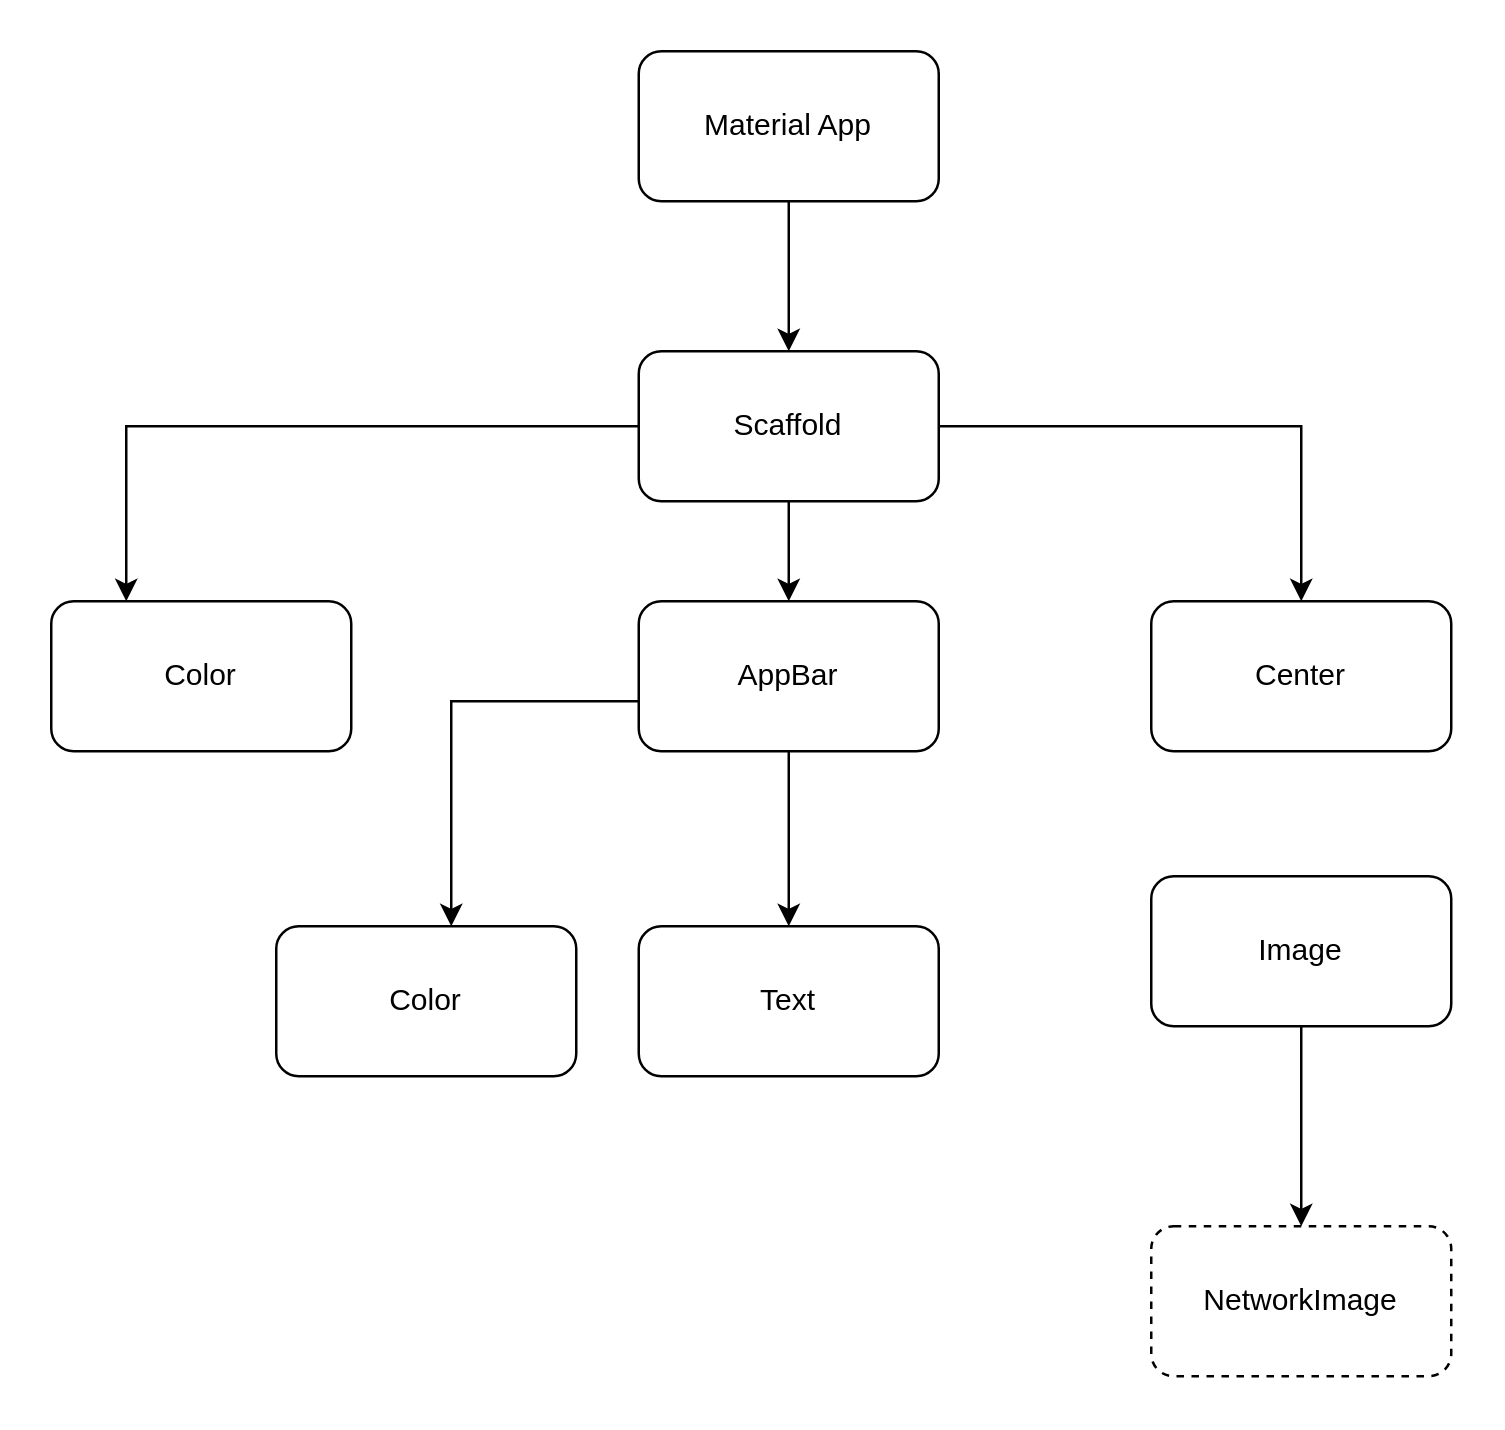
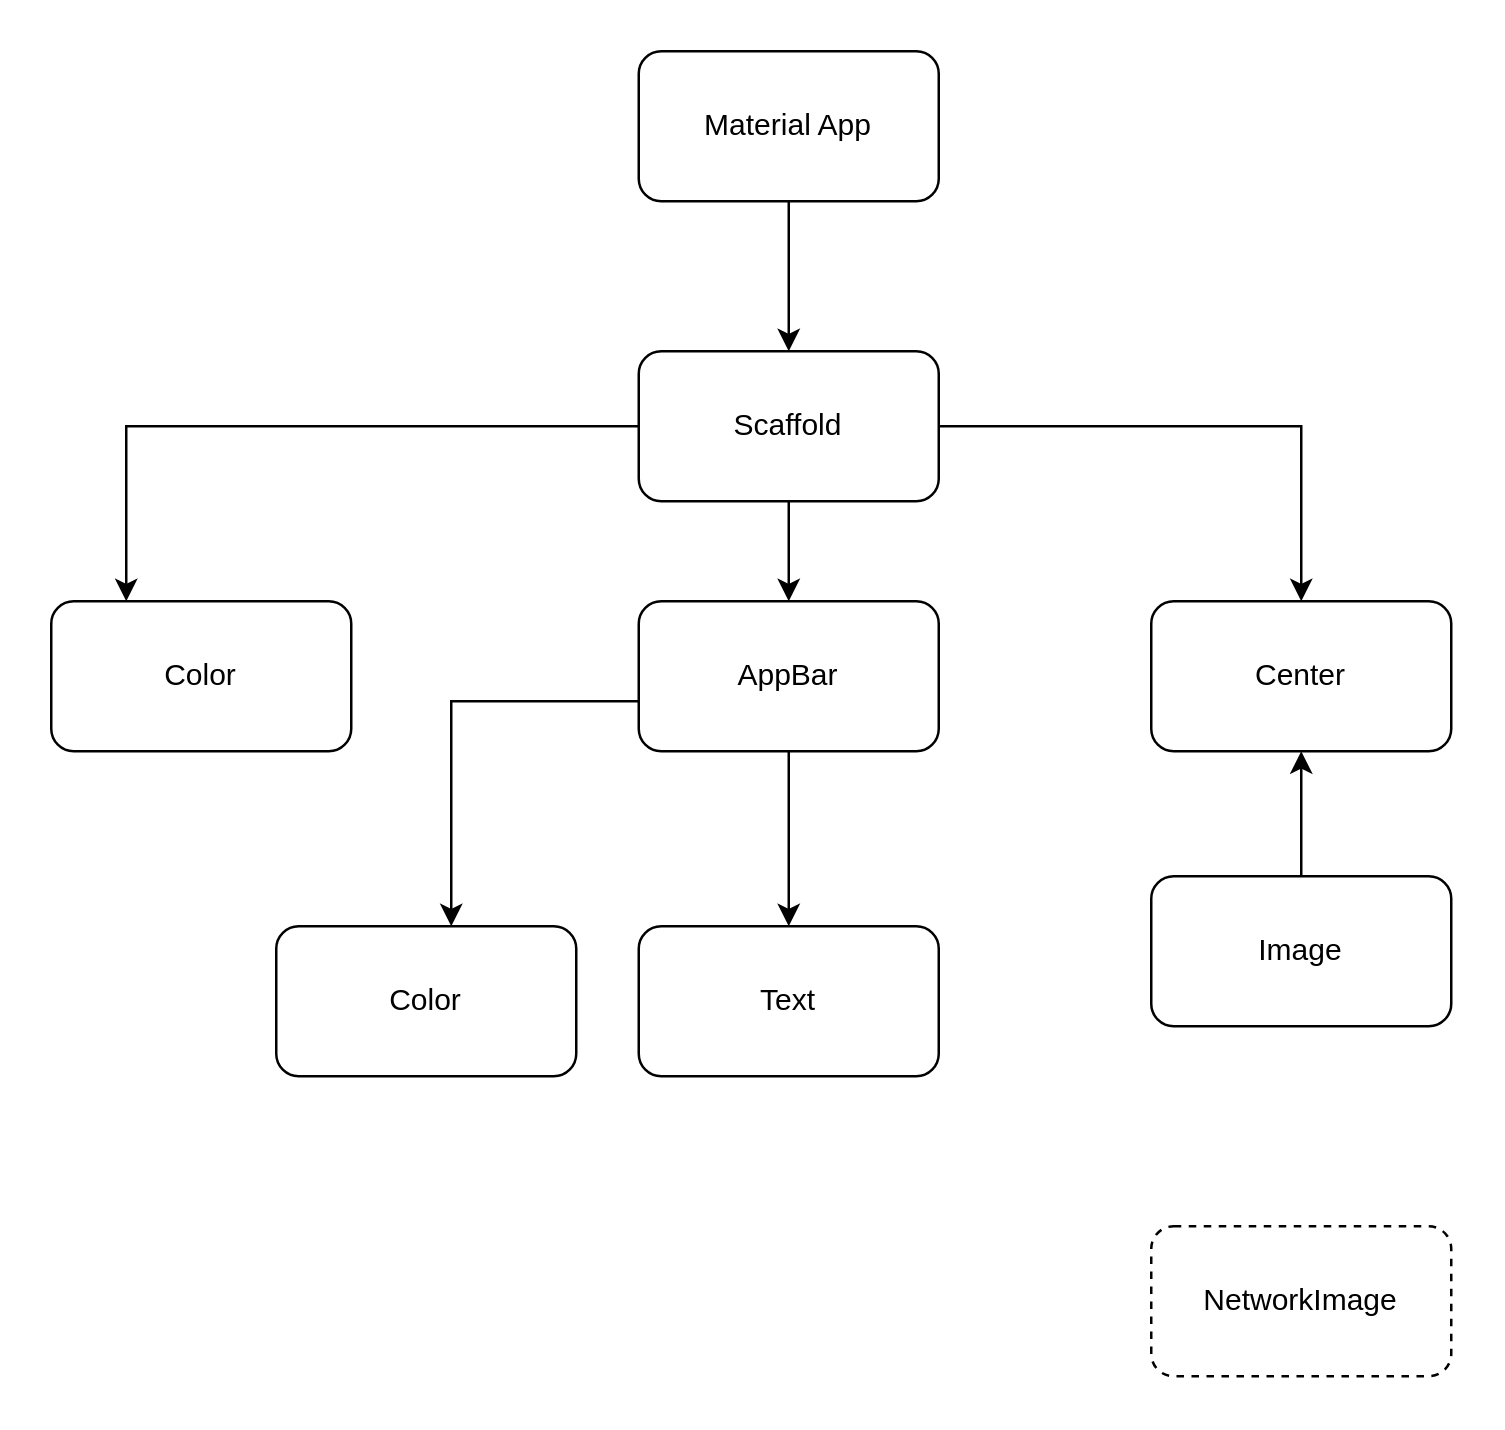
edge "Image" -> "NetworkImage": now "Image" -> "Center"
